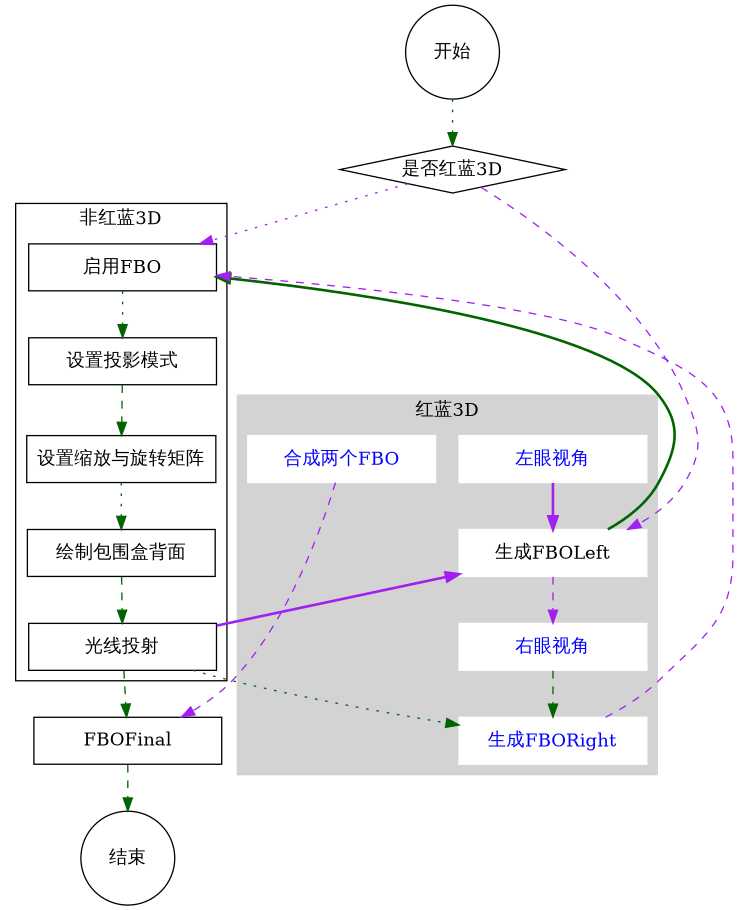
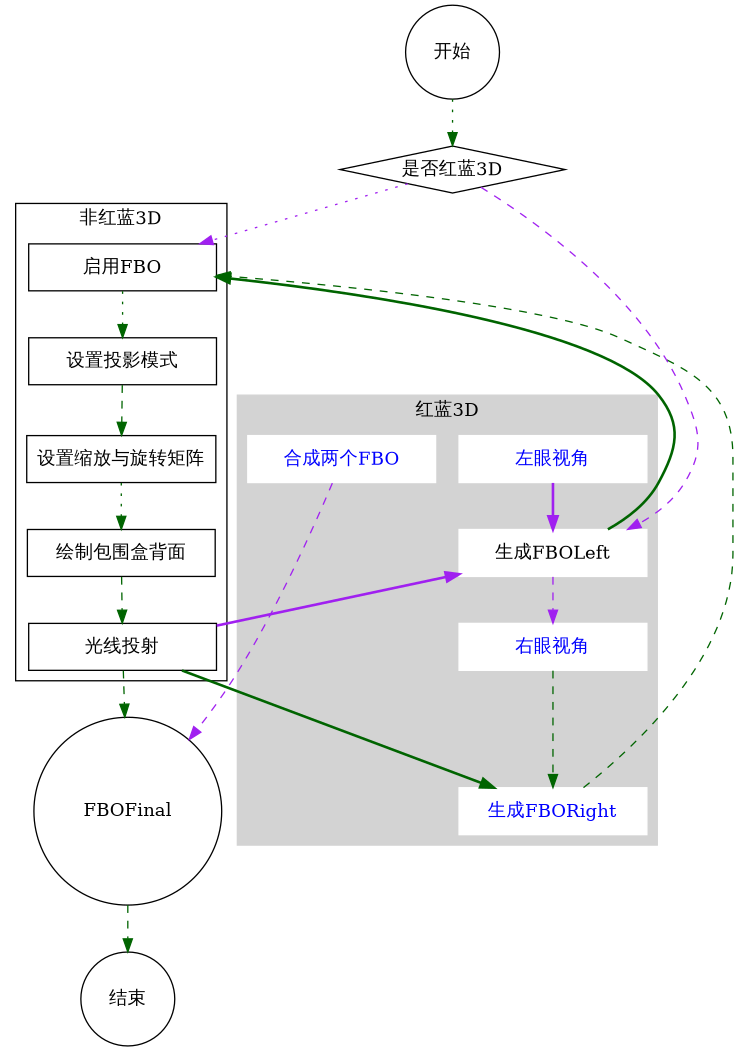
edge "生成FBORight" -> "启用FBO": color purple -> darkgreen
edge "光线投射" -> "生成FBORight": style dotted -> bold
node "FBOFinal": shape box -> circle
